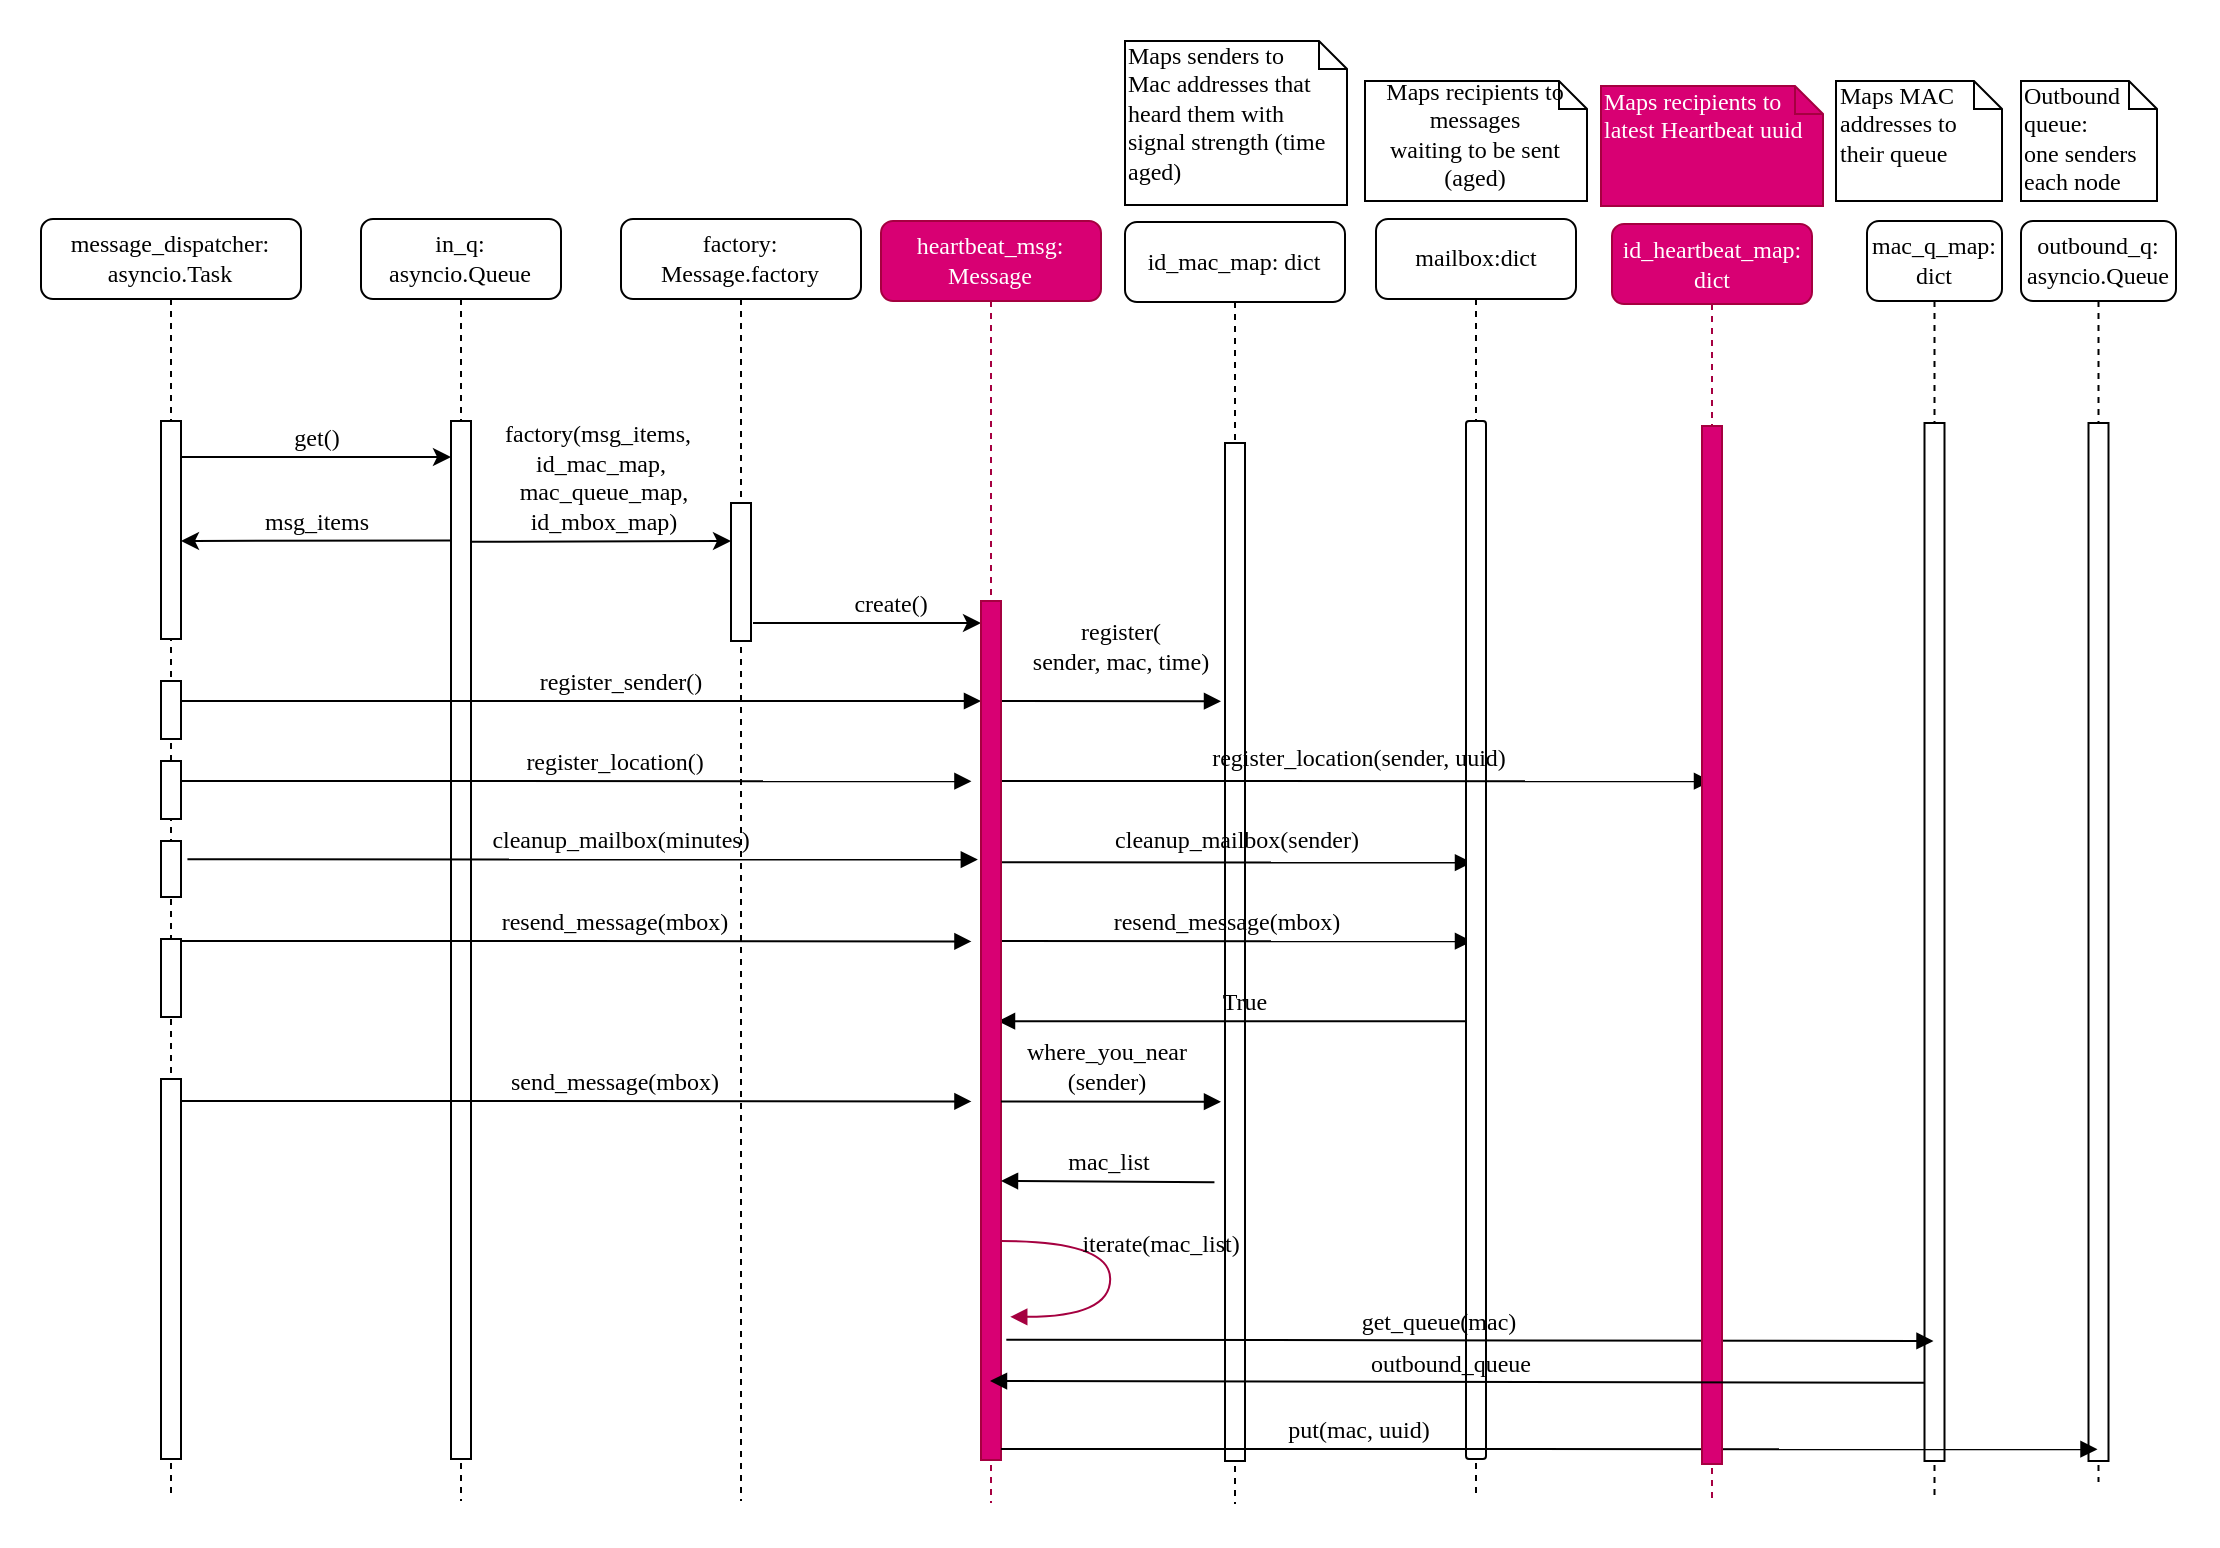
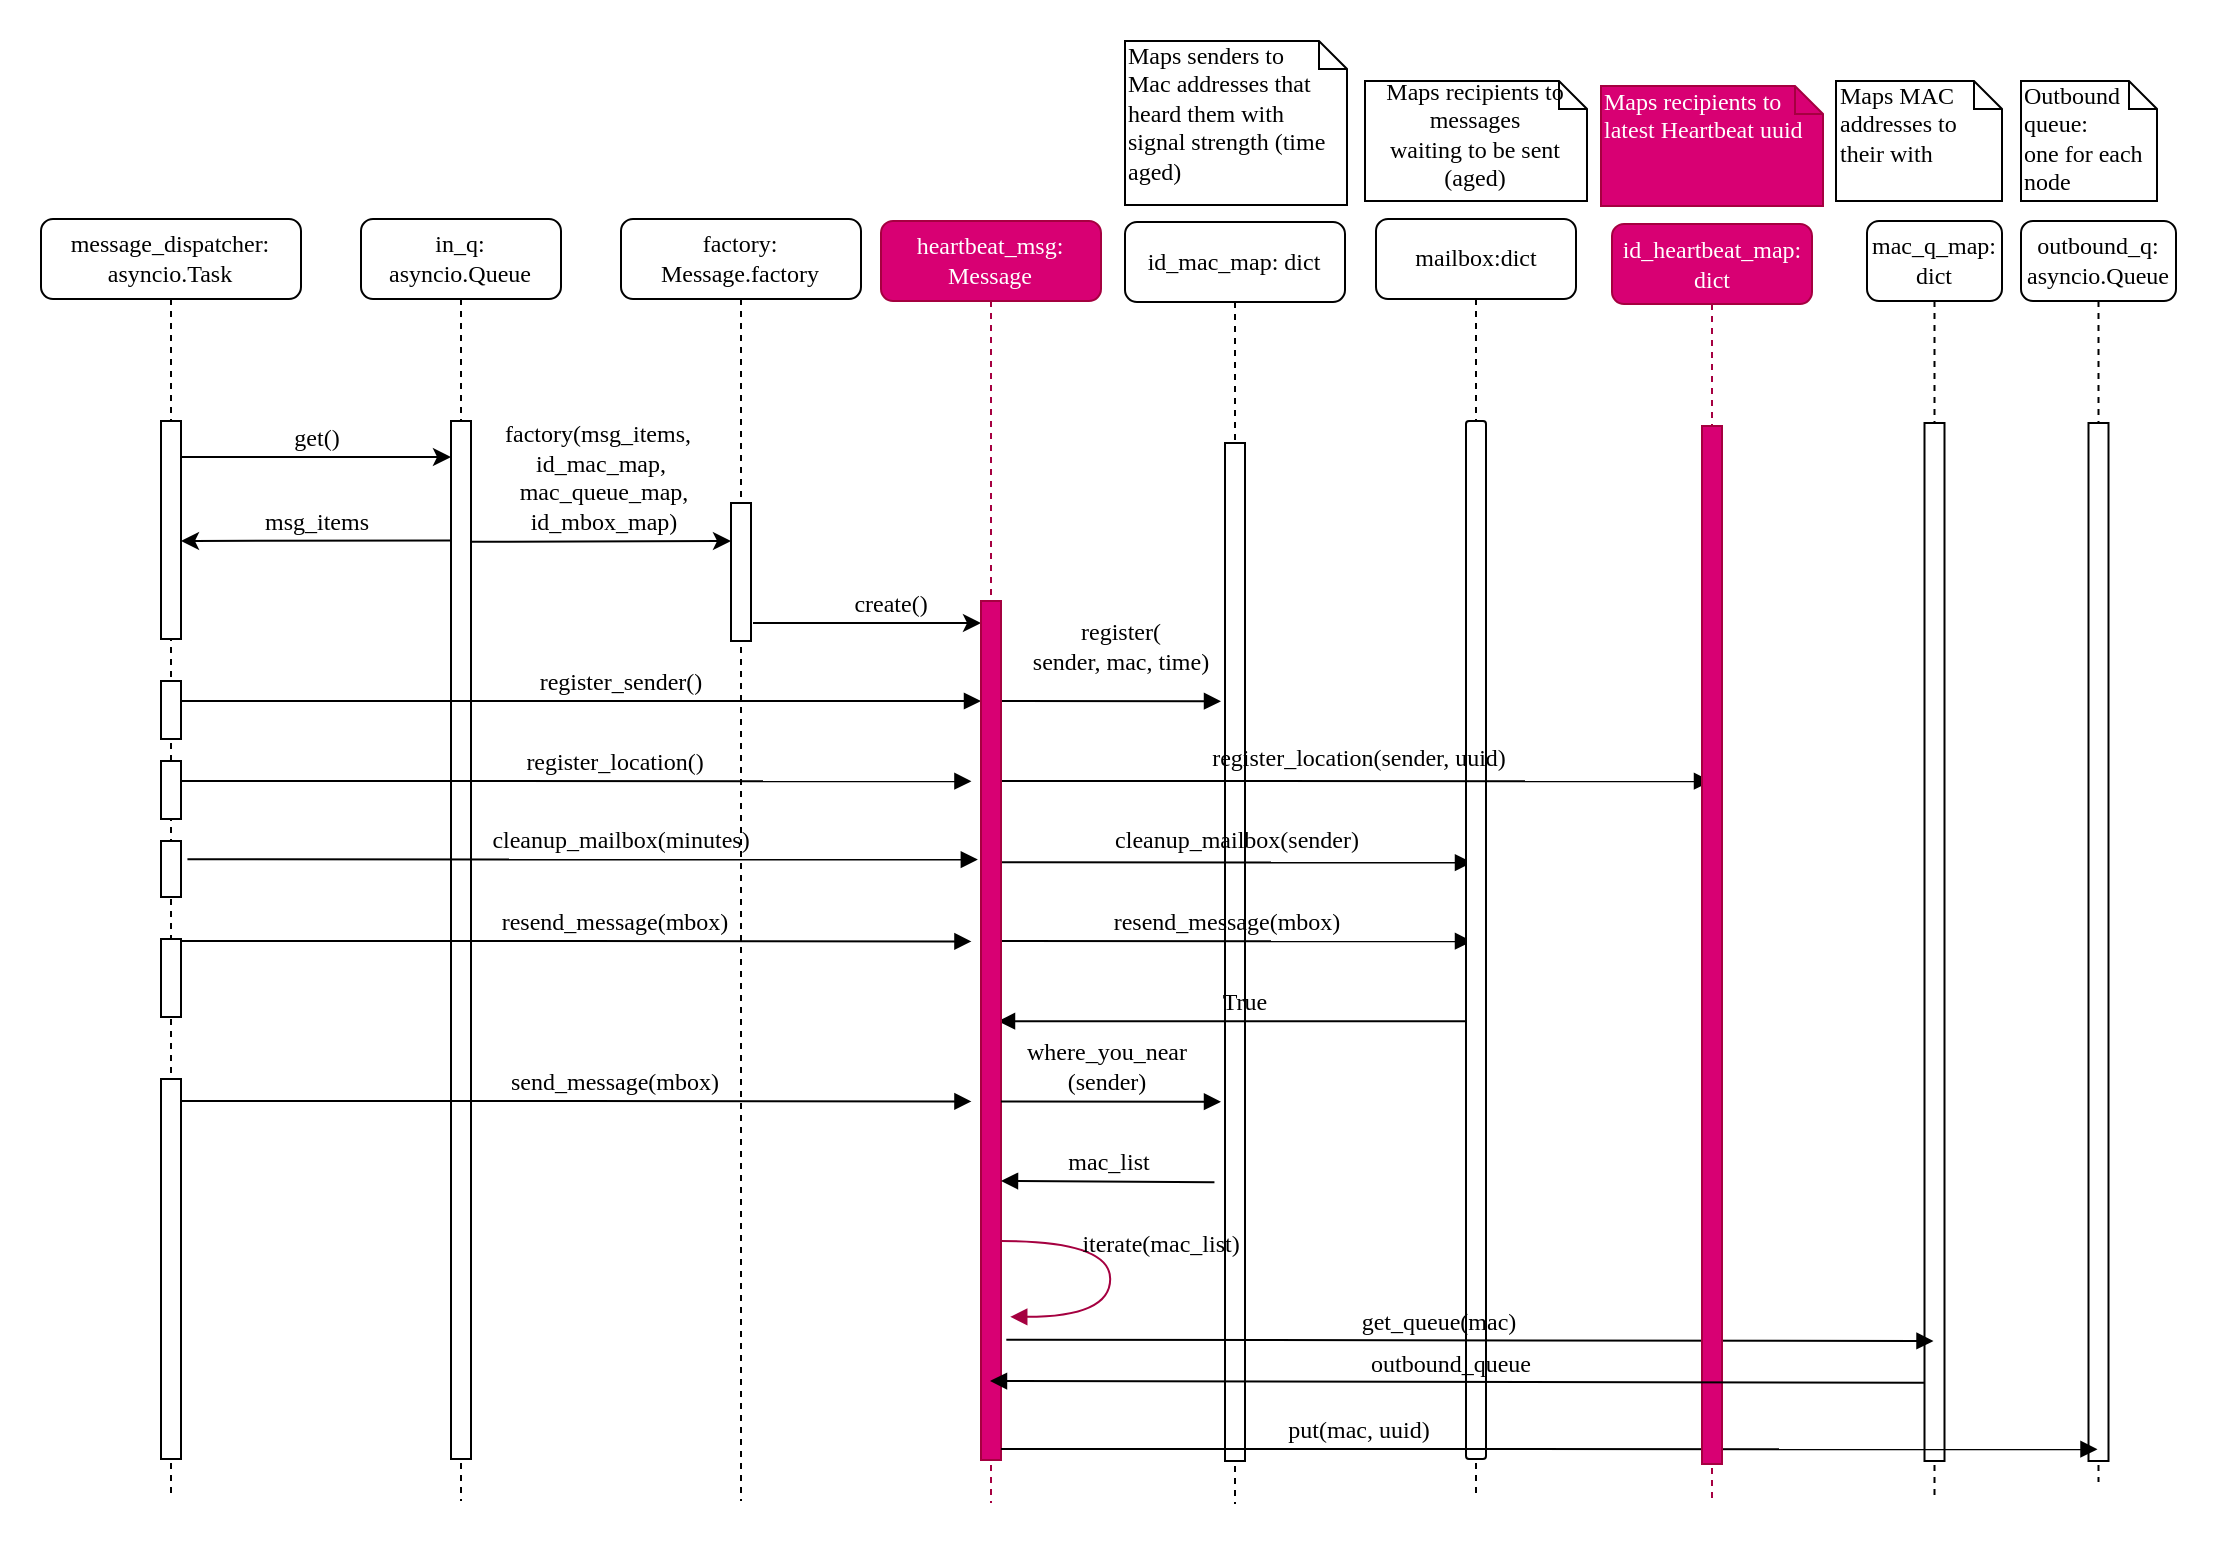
node "Maps MAC addresses to their queue": label "Maps MAC addresses to their queue" -> "Maps MAC addresses to their with"
node "Outbound queue: one senders each node": label "Outbound queue: one senders each node" -> "Outbound queue: one for each node"
